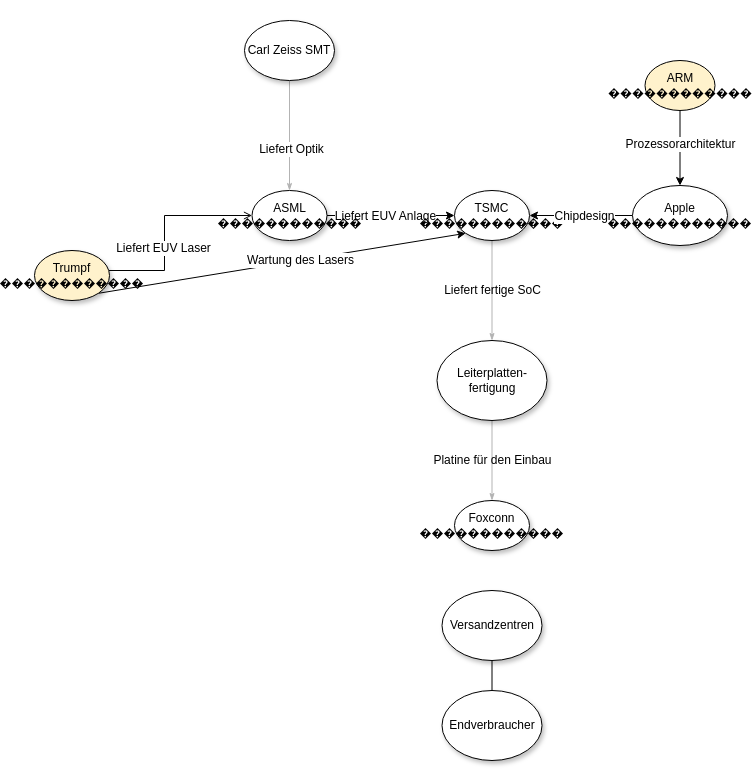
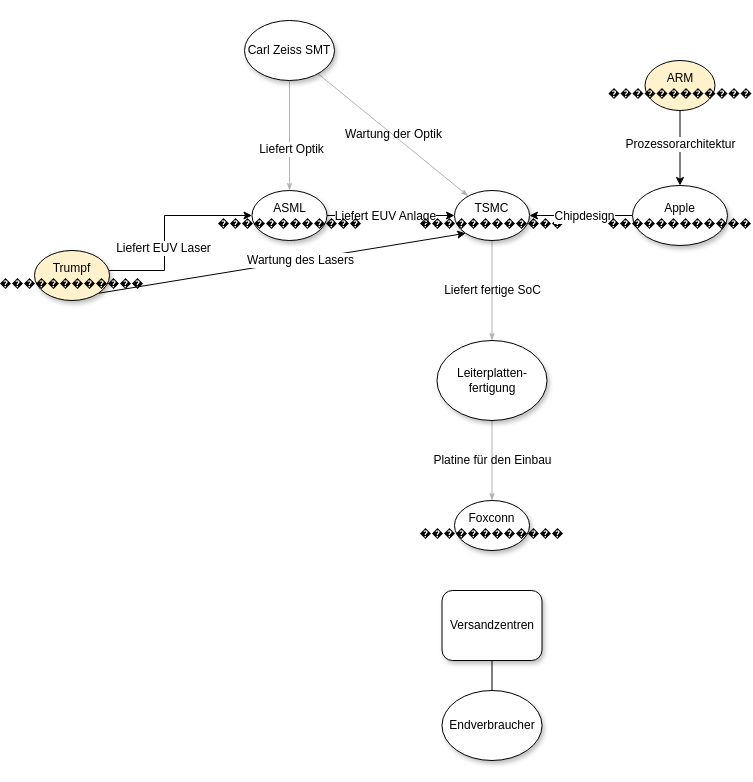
edge "Carl Zeiss SMT" -> "TSMC ������������": added, label "Wartung der Optik"
edge "Trumpf ������������" -> "ASML ������������": arrowhead open -> classic
node "Versandzentren": shape ellipse -> rounded rectangle
